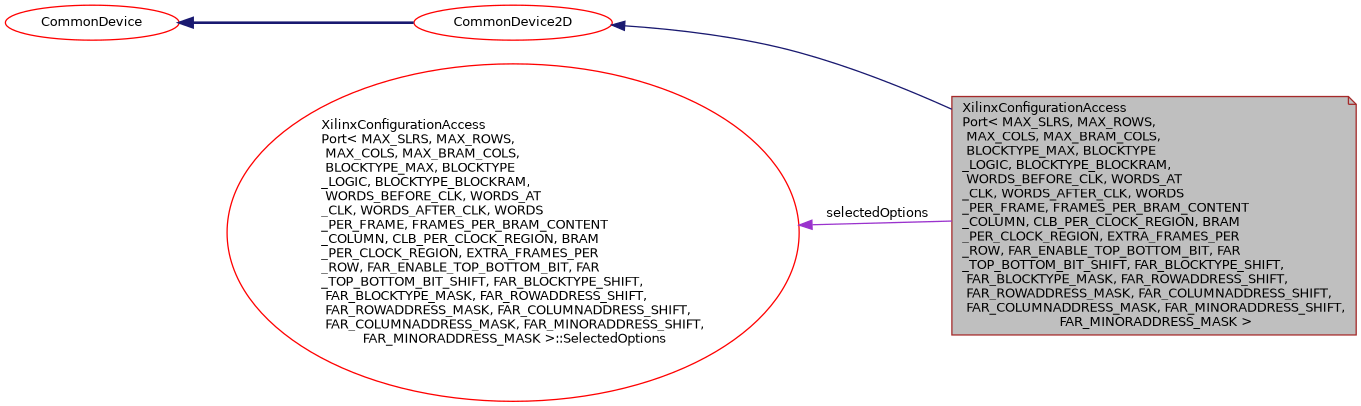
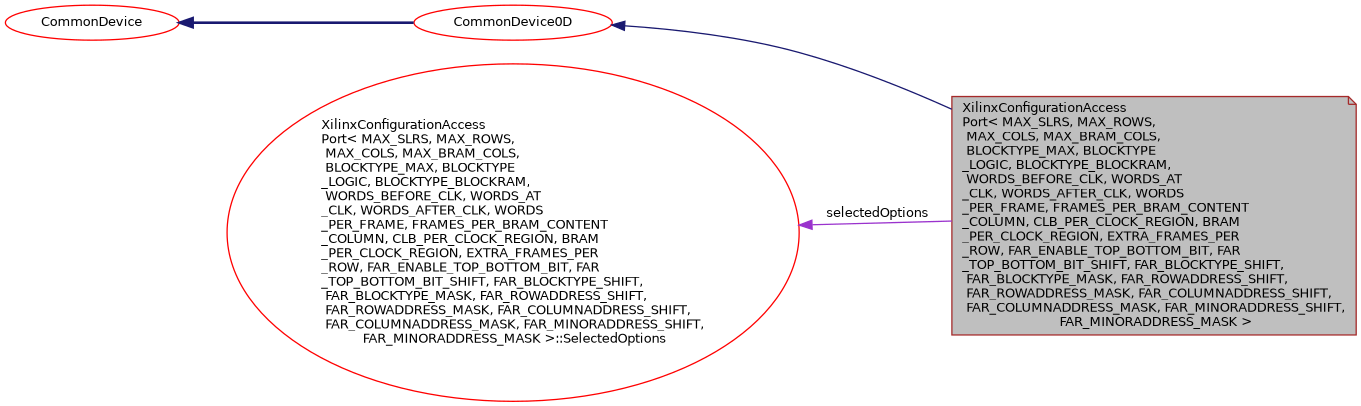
node "CommonDevice2D": label "CommonDevice2D" -> "CommonDevice0D"
